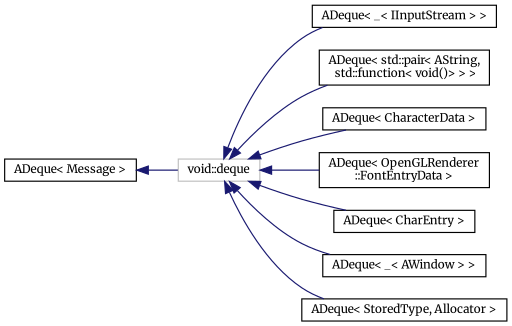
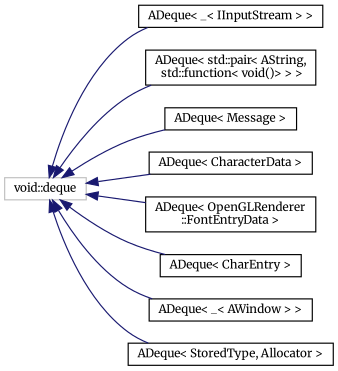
edge "void::deque" -> "ADeque< Message >": reversed
